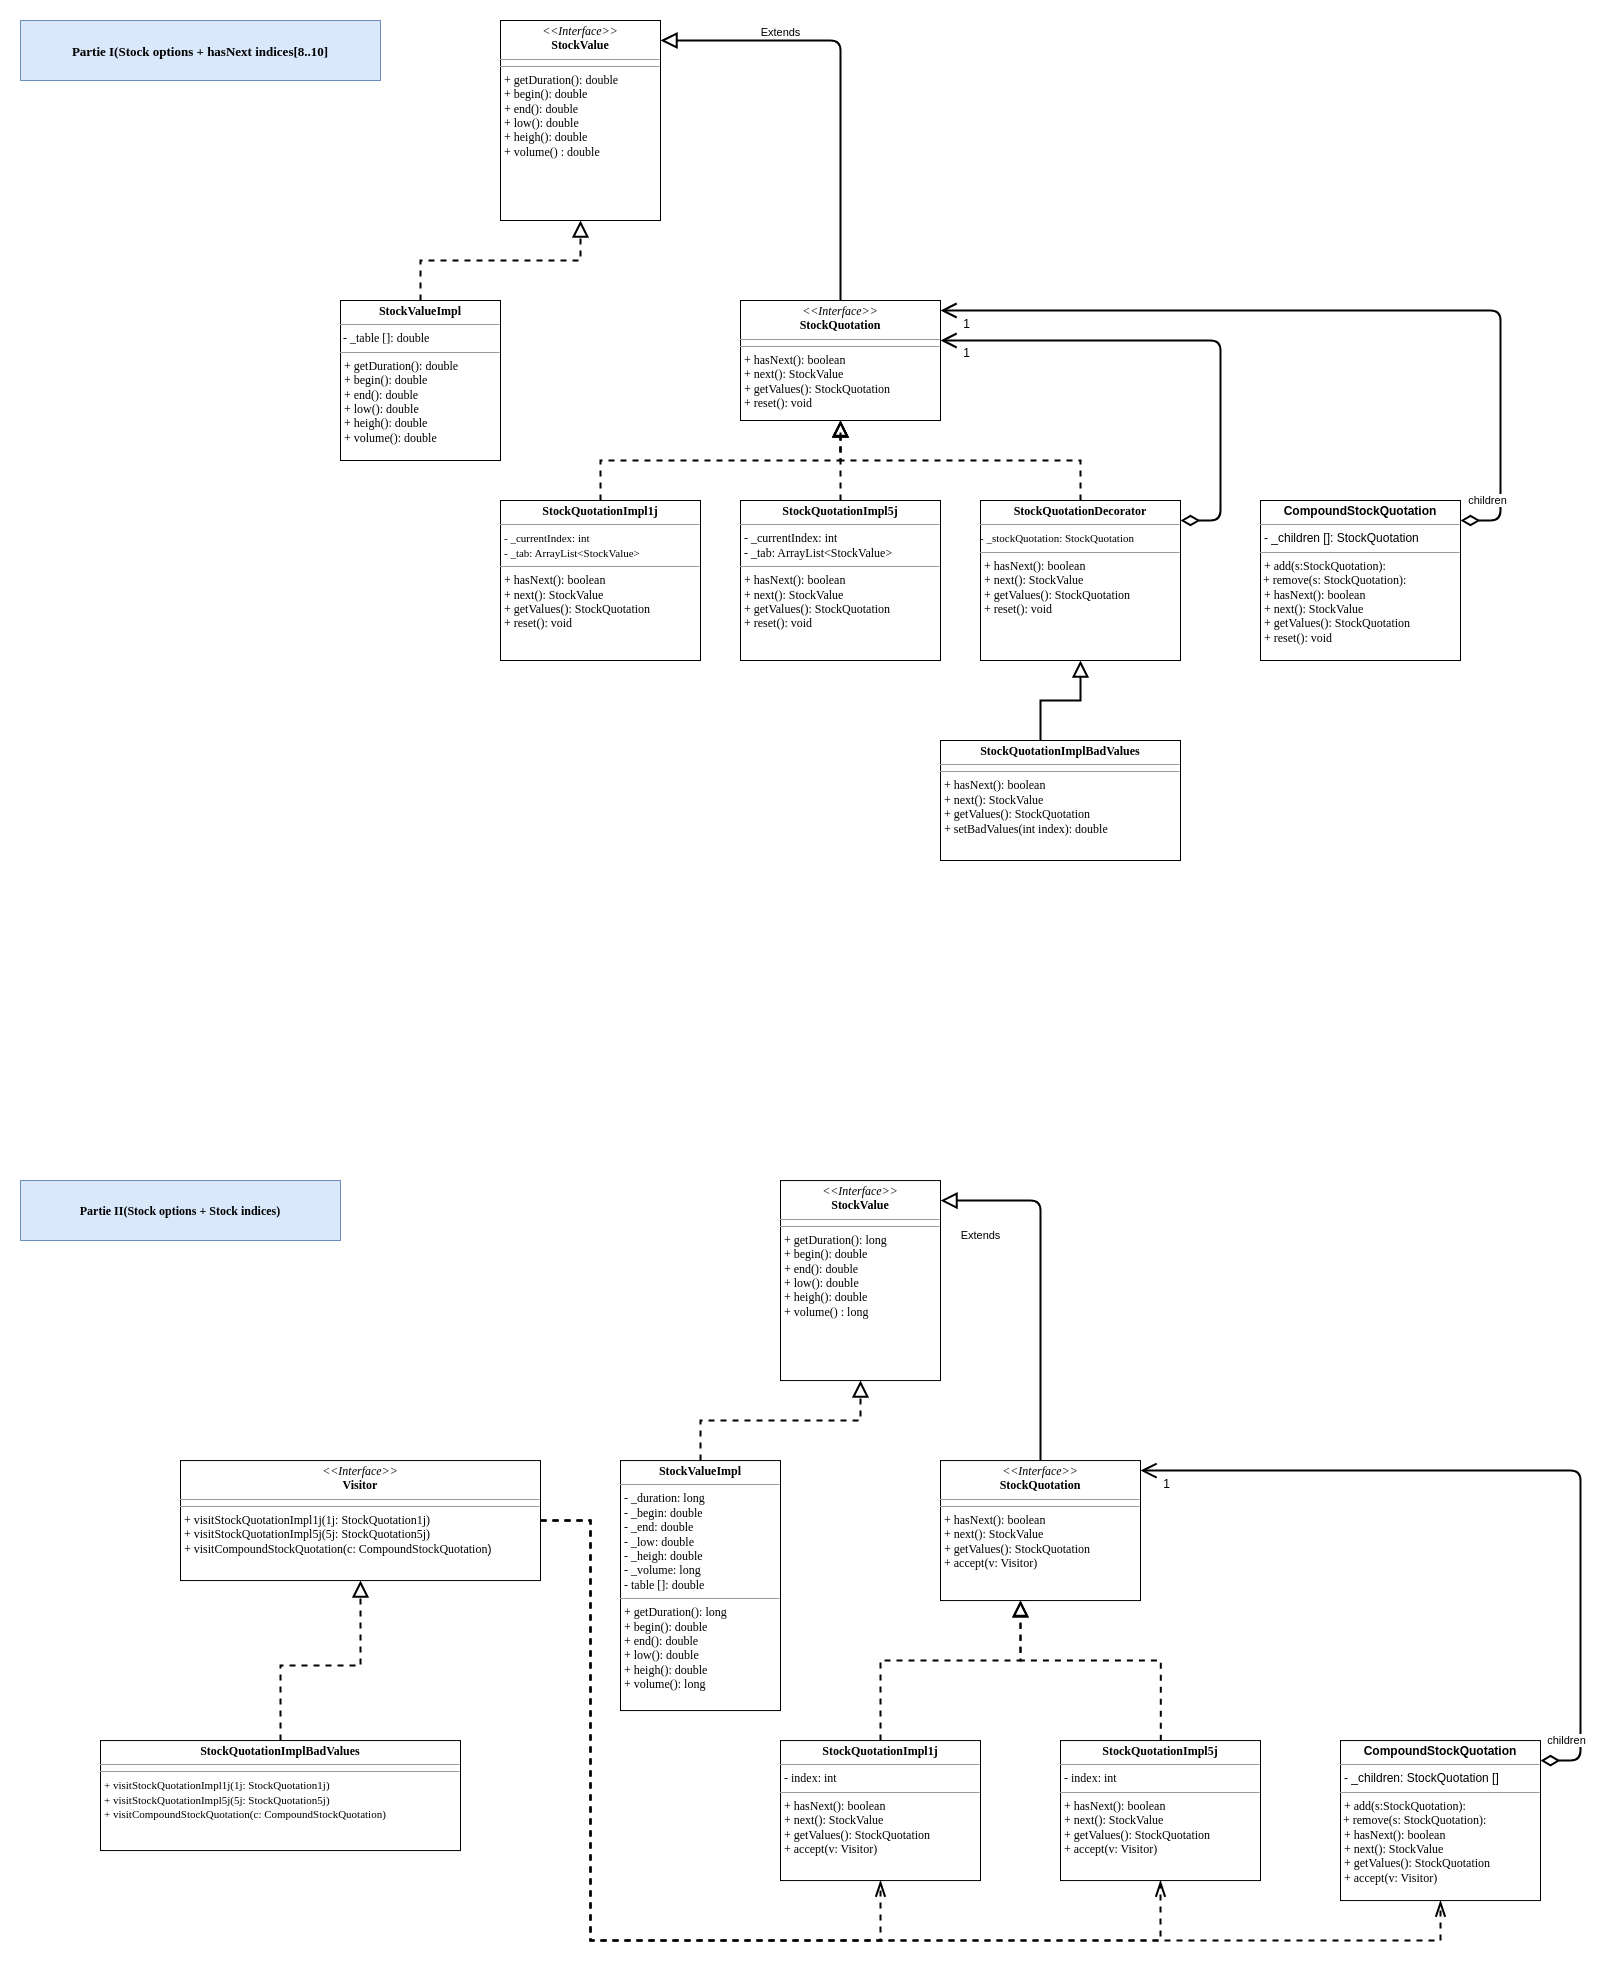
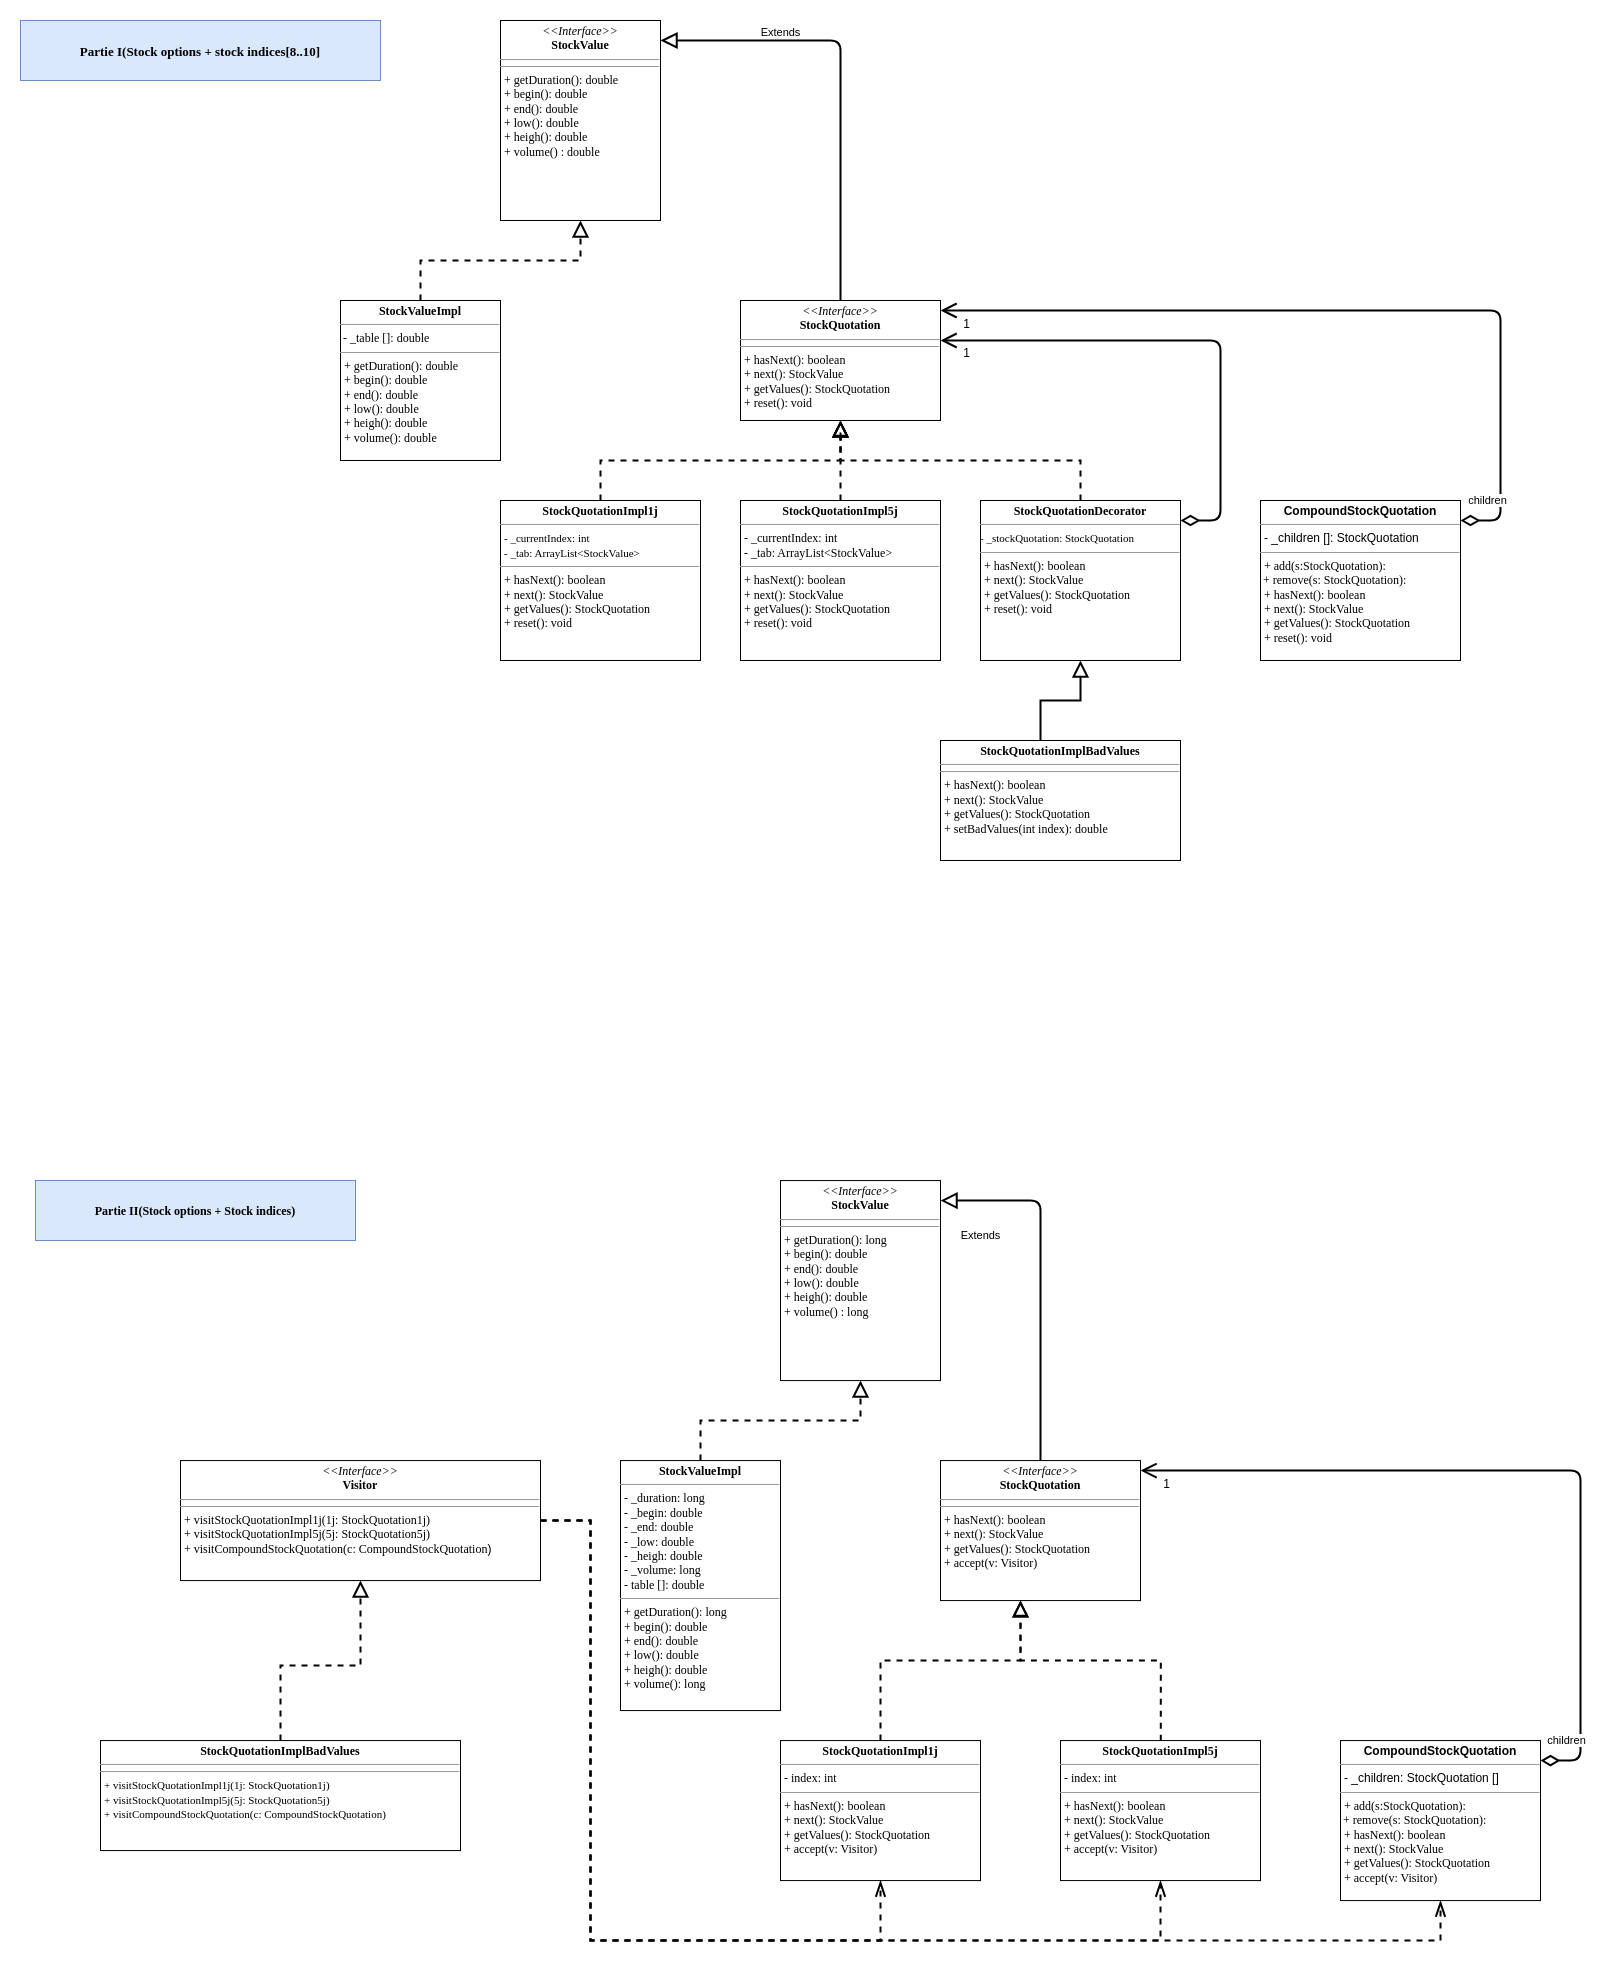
node "Partie I(Stock options + hasNext indices[8..10]": label "Partie I(Stock options + hasNext indices[8..10]" -> "Partie I(Stock options + stock indices[8..10]"
node "Partie II(Stock options + Stock indices)": moved (181, 1211) -> (196, 1211)
